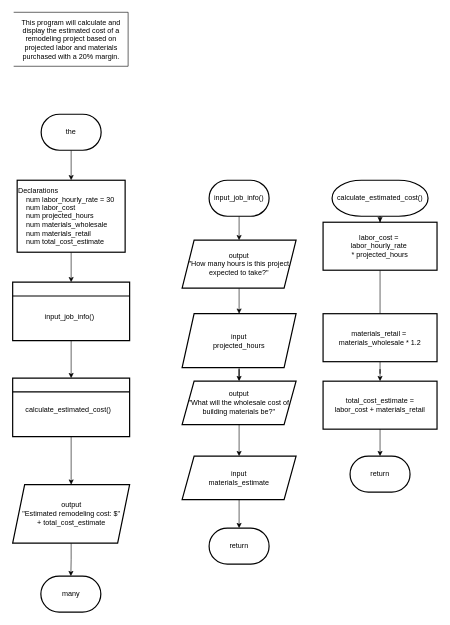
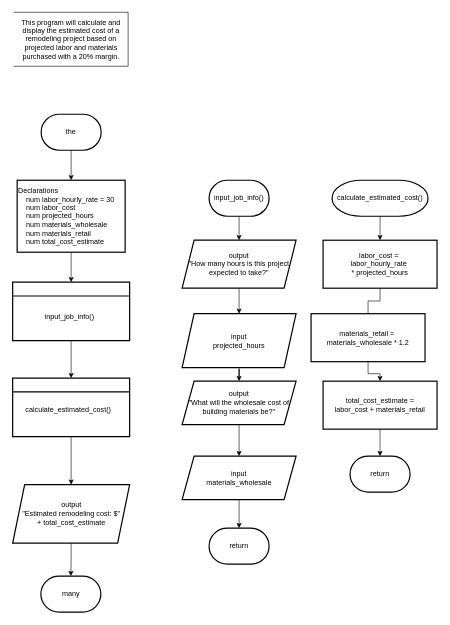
node "labor_cost = labor_hourly_rate * projected_hours": moved (380, 246) -> (380, 264)
node "materials_retail = materials_wholesale * 1.2": moved (380, 338) -> (368, 338)
node "input materials_estimate": label "input materials_estimate" -> "input materials_wholesale"
